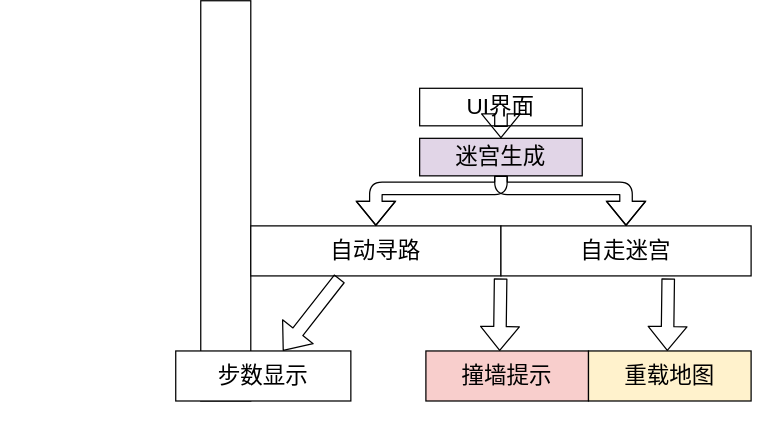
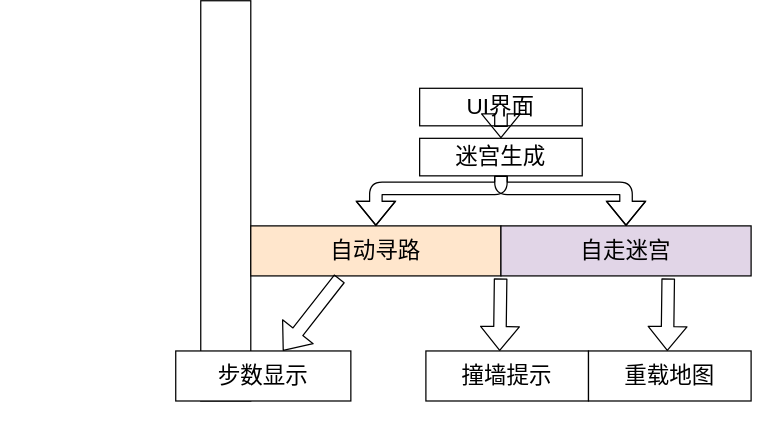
node "迷宫生成": fillcolor #e1d5e7 -> #ffffff
node "自动寻路": fillcolor #ffffff -> #ffe6cc
node "自走迷宫": fillcolor #ffffff -> #e1d5e7
node "撞墙提示": fillcolor #f8cecc -> #ffffff
node "重载地图": fillcolor #fff2cc -> #ffffff
